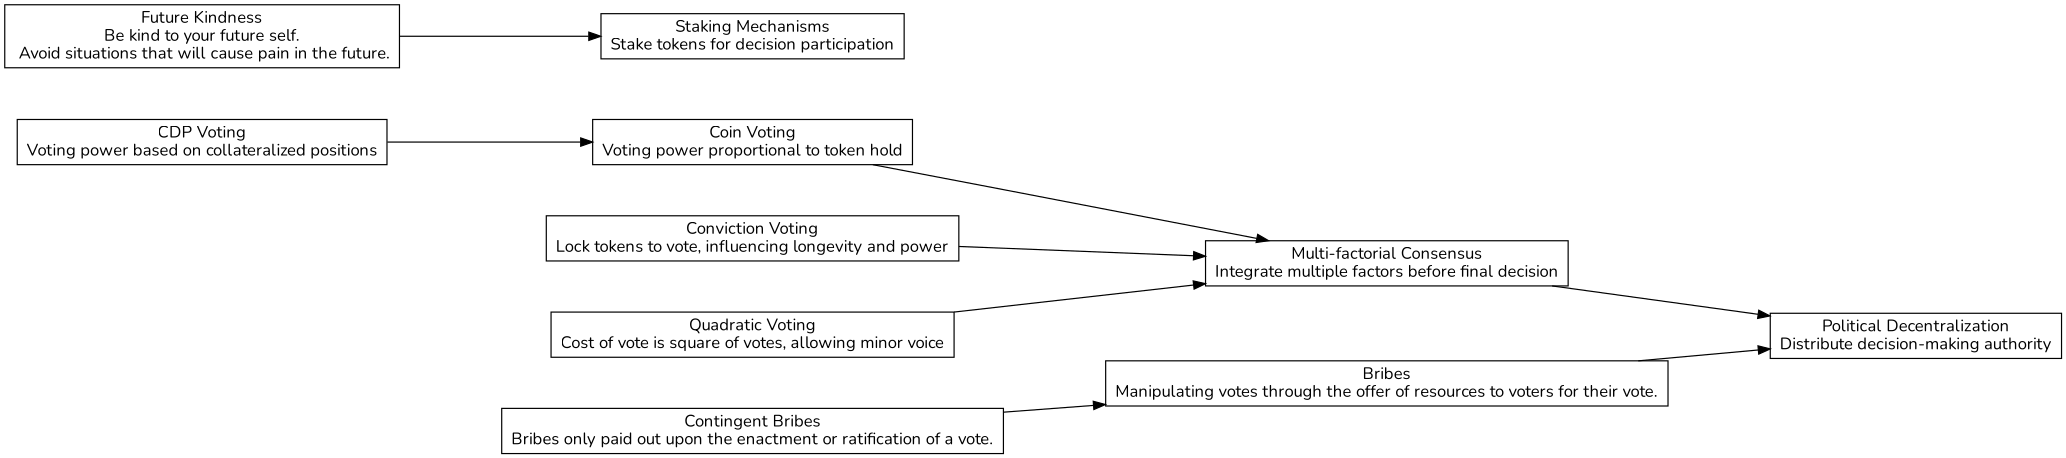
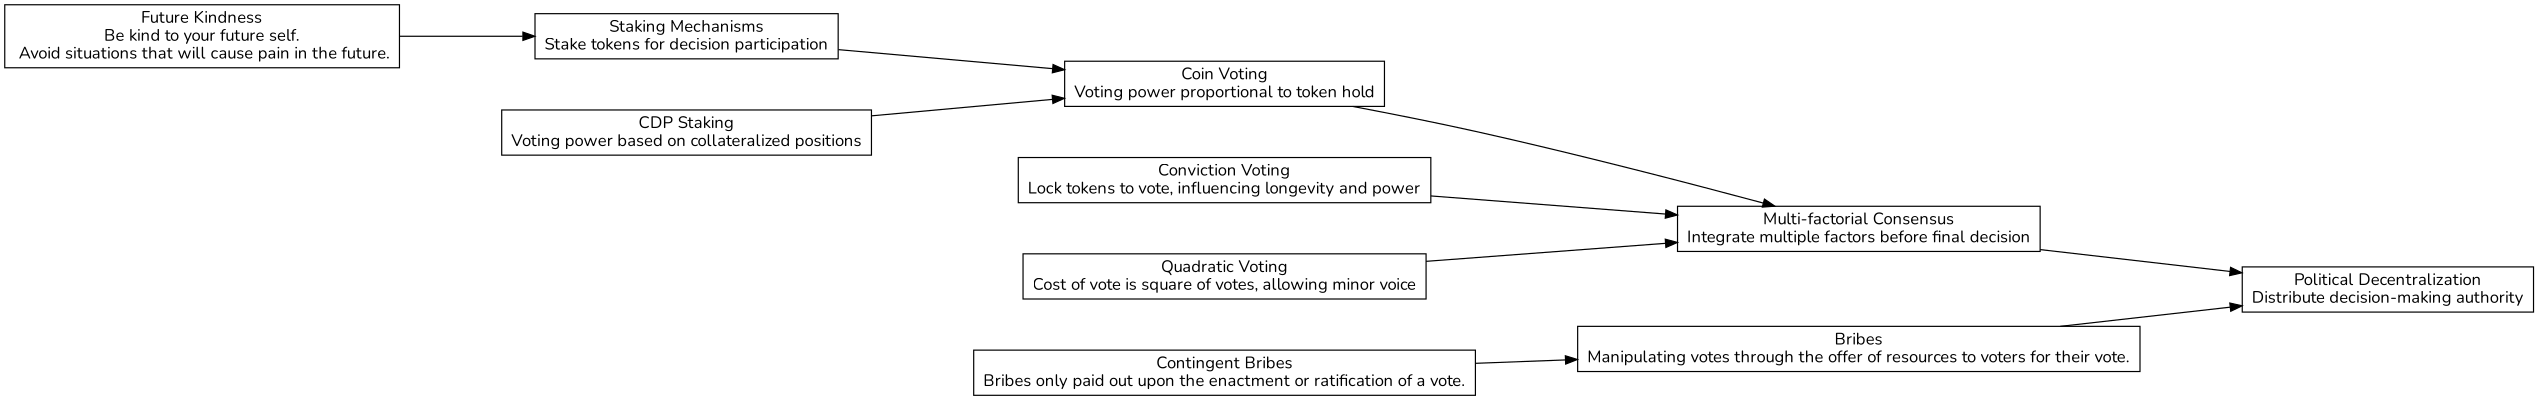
edge "Staking Mechanisms Stake tokens for decision participation" -> "Coin Voting Voting power proportional to token hold": added
node "CDP Voting Voting power based on collateralized positions": label "CDP Voting Voting power based on collateralized positions" -> "CDP Staking Voting power based on collateralized positions"
